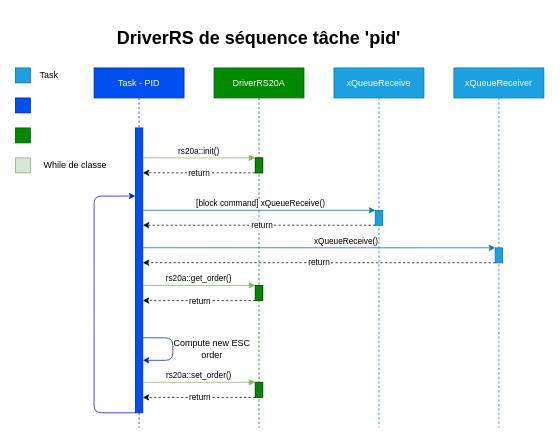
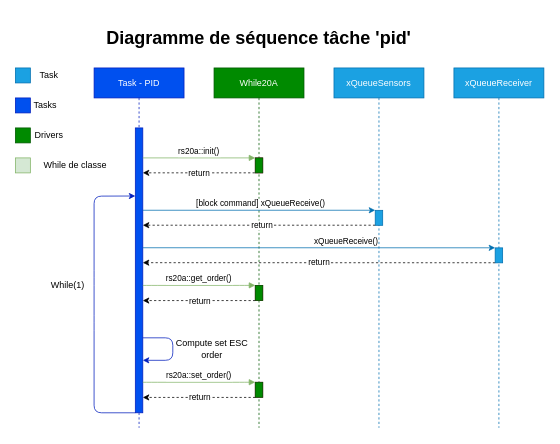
node "DriverRS de séquence tâche 'pid'": label "DriverRS de séquence tâche 'pid'" -> "Diagramme de séquence tâche 'pid'"
node "DriverRS20A": label "DriverRS20A" -> "While20A"
node "xQueueReceive": label "xQueueReceive" -> "xQueueSensors"
node "Tasks": added
node "Drivers": added
node "While(1)": added
node "Compute new ESC order": label "Compute new ESC order" -> "Compute set ESC order"
